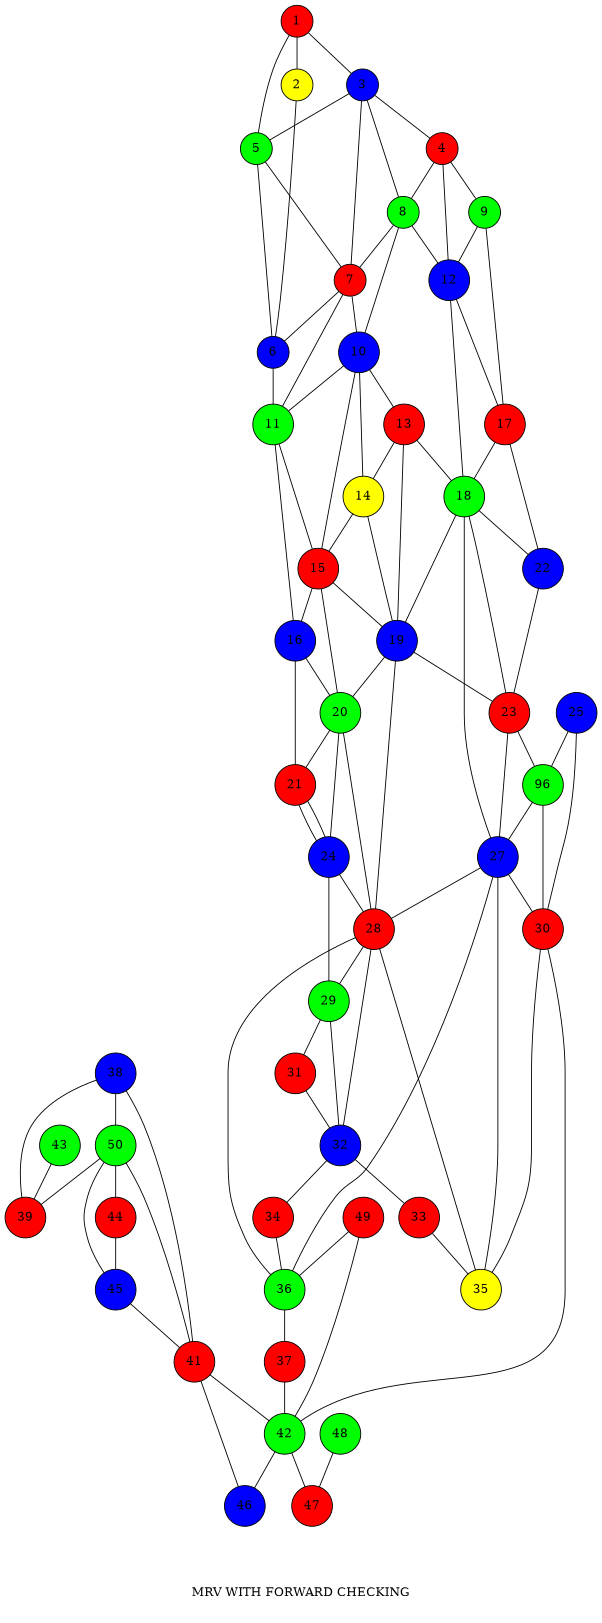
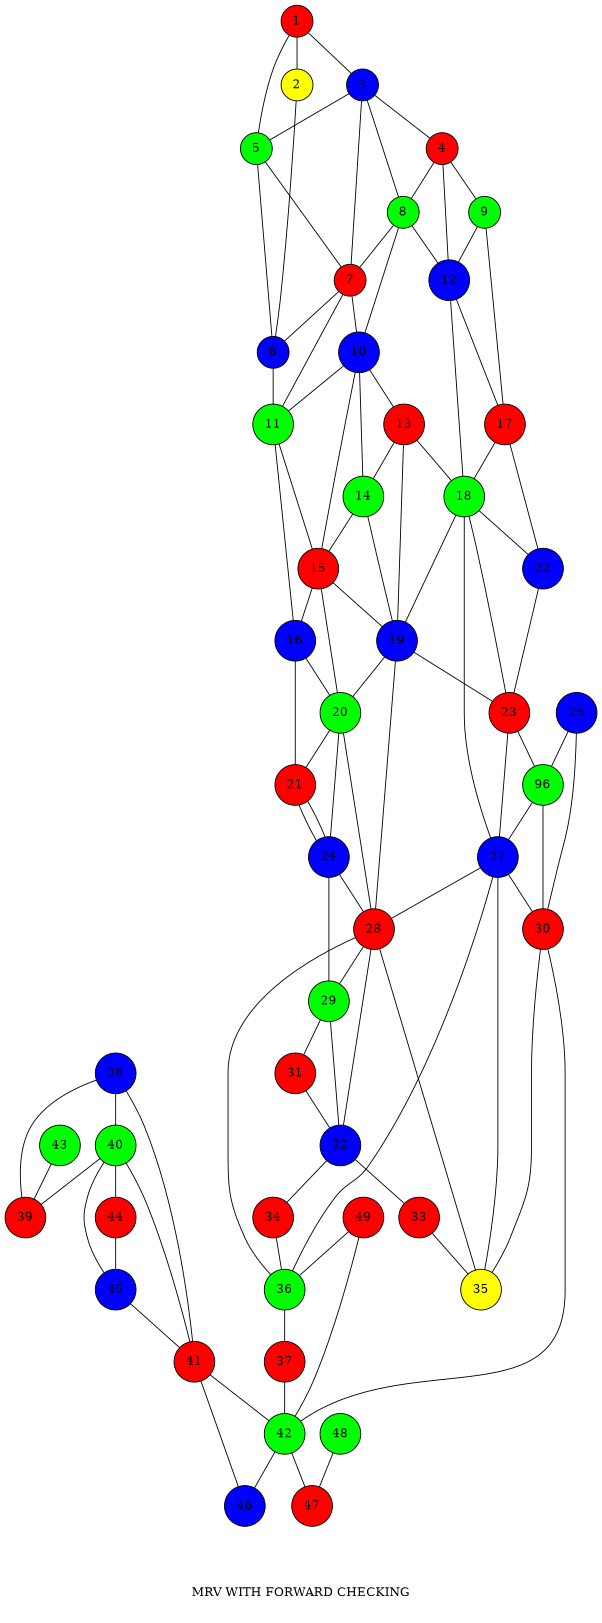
node "14": fillcolor yellow -> green
node "50": label "50" -> "40"
